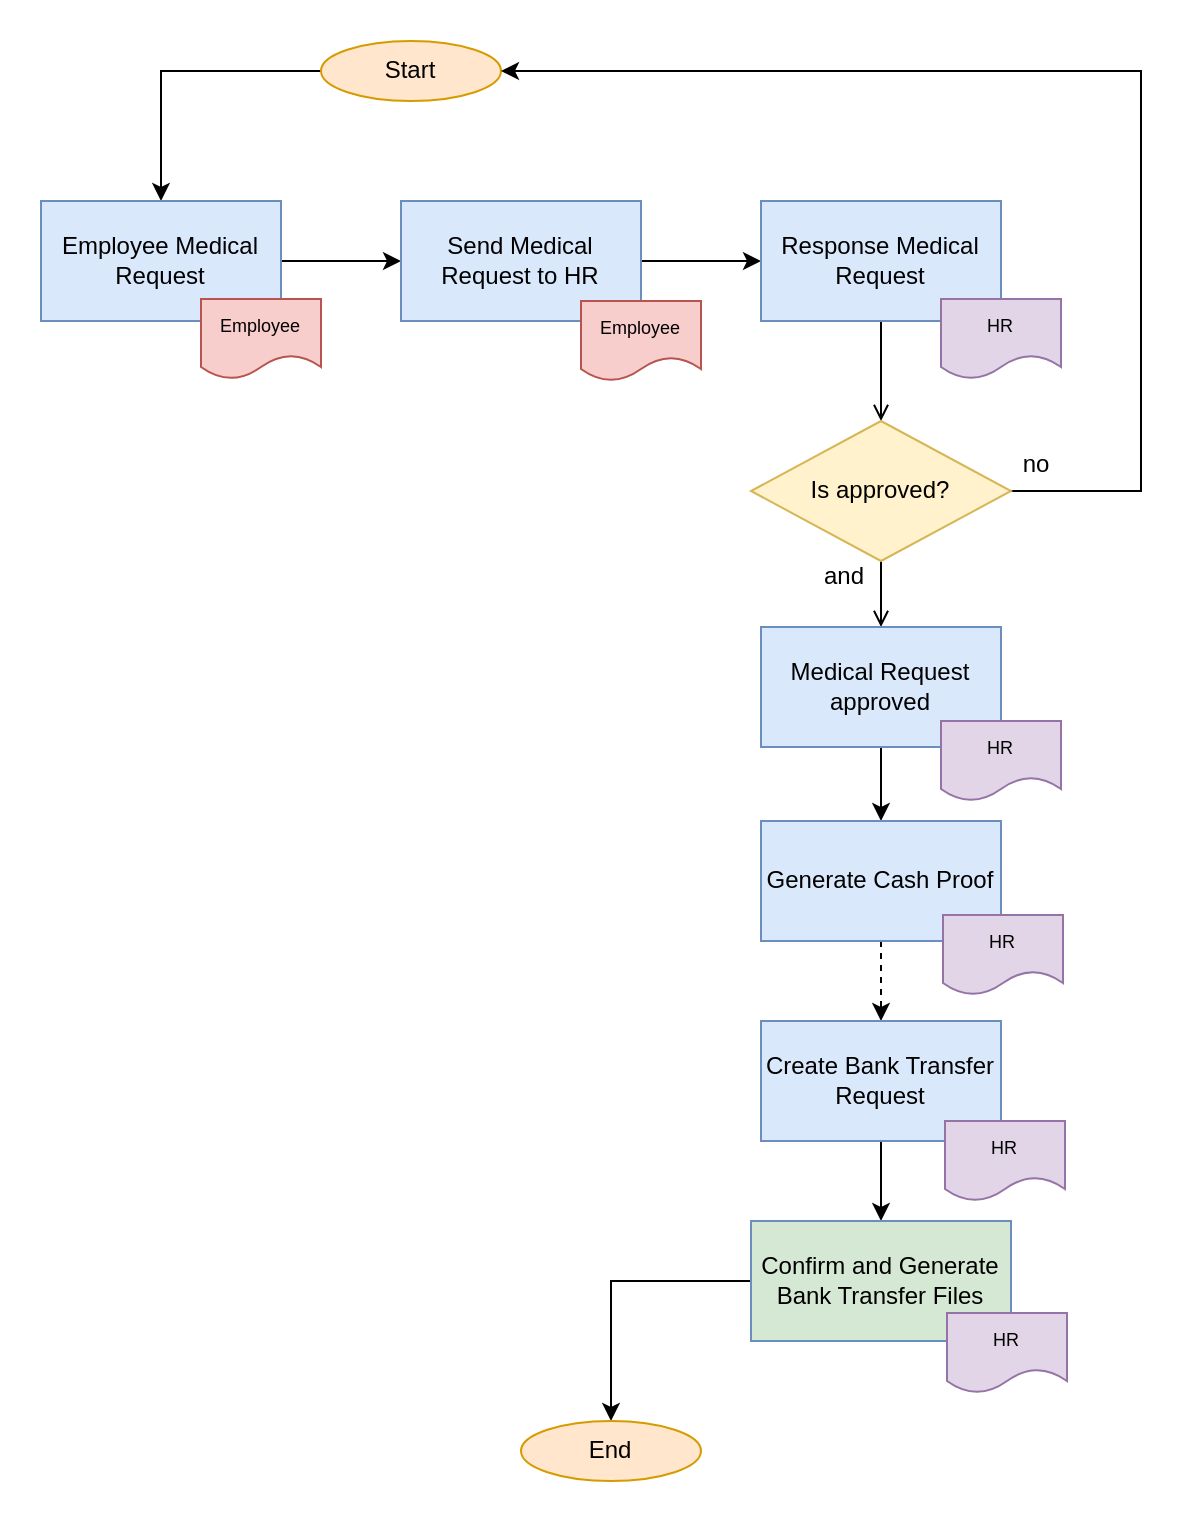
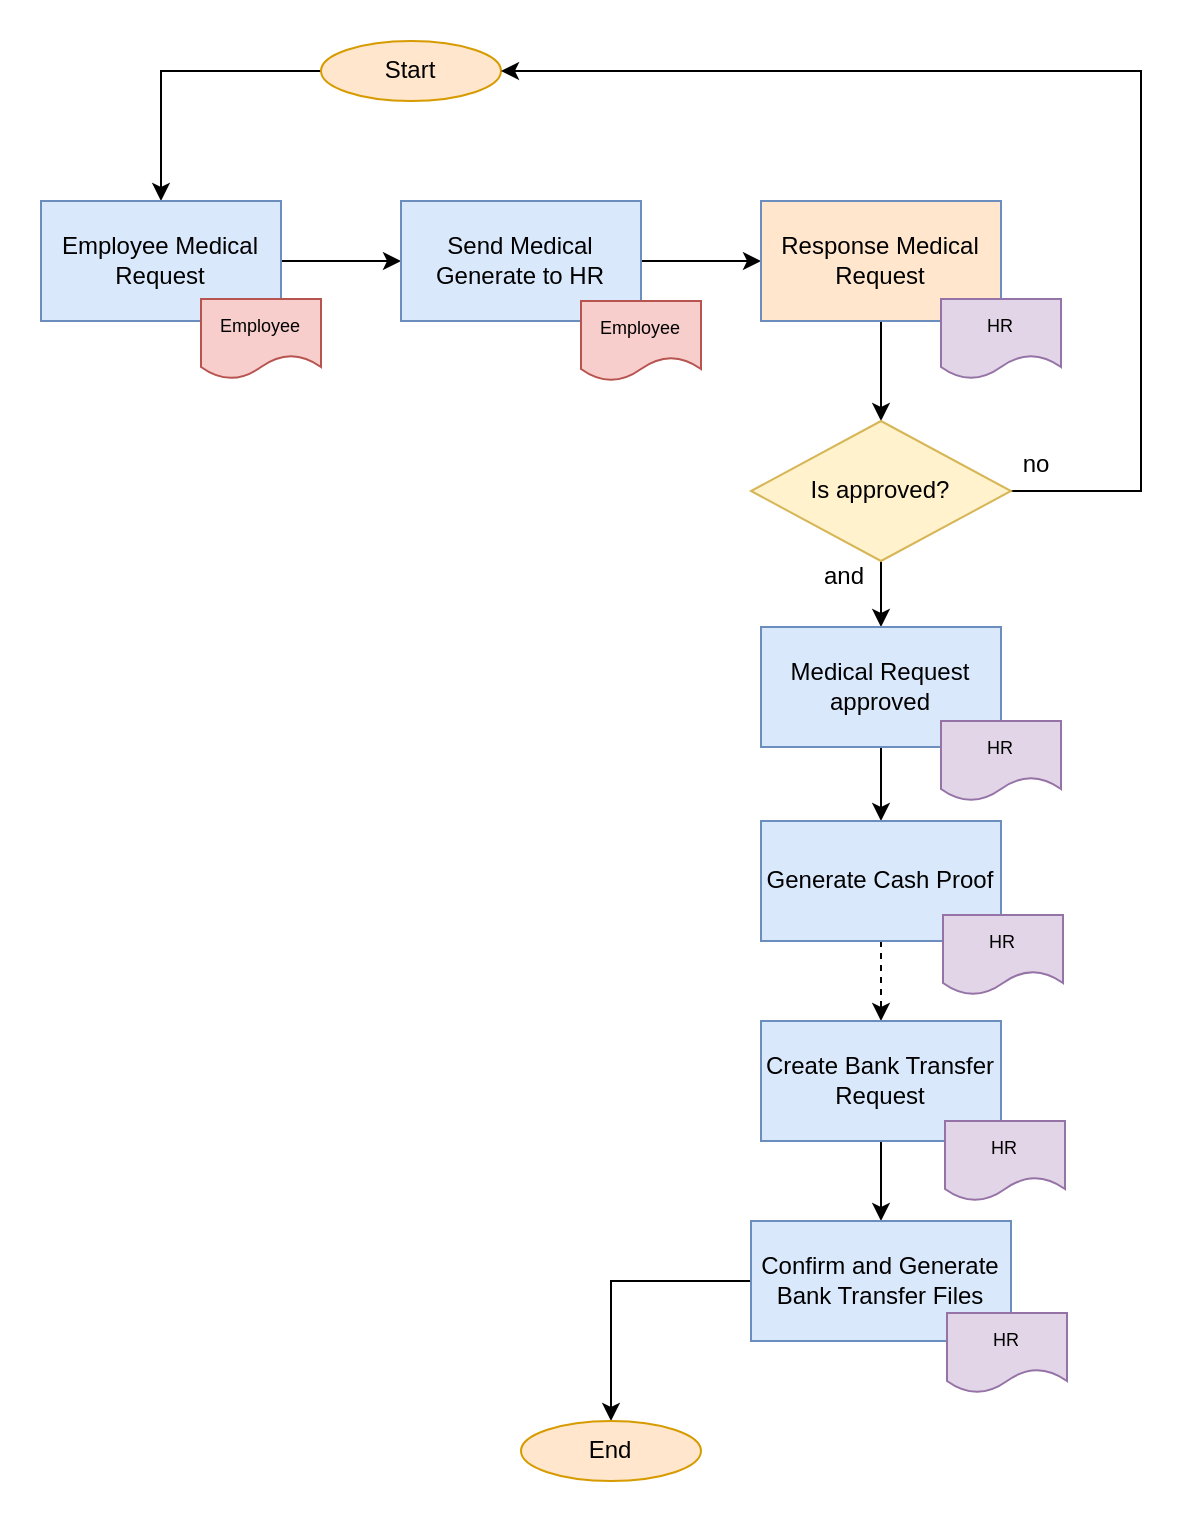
node "Send Medical Request to HR": label "Send Medical Request to HR" -> "Send Medical Generate to HR"
node "Response Medical Request": fillcolor #dae8fc -> #ffe6cc
edge "Response Medical Request" -> "Is approved?": arrowhead open -> classic
edge "Is approved?" -> "Medical Request approved": arrowhead open -> classic
node "Confirm and Generate Bank Transfer Files": fillcolor #d5e8d4 -> #dae8fc
